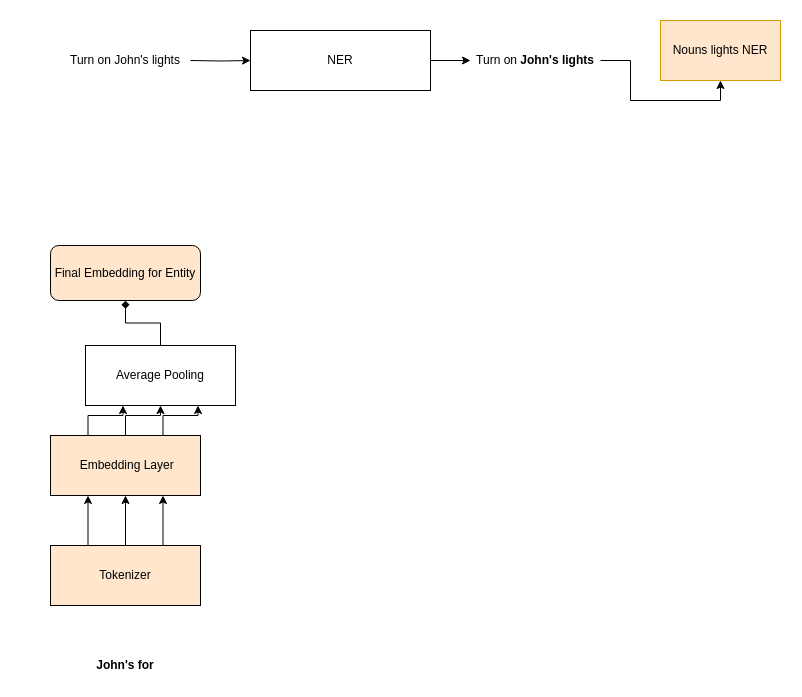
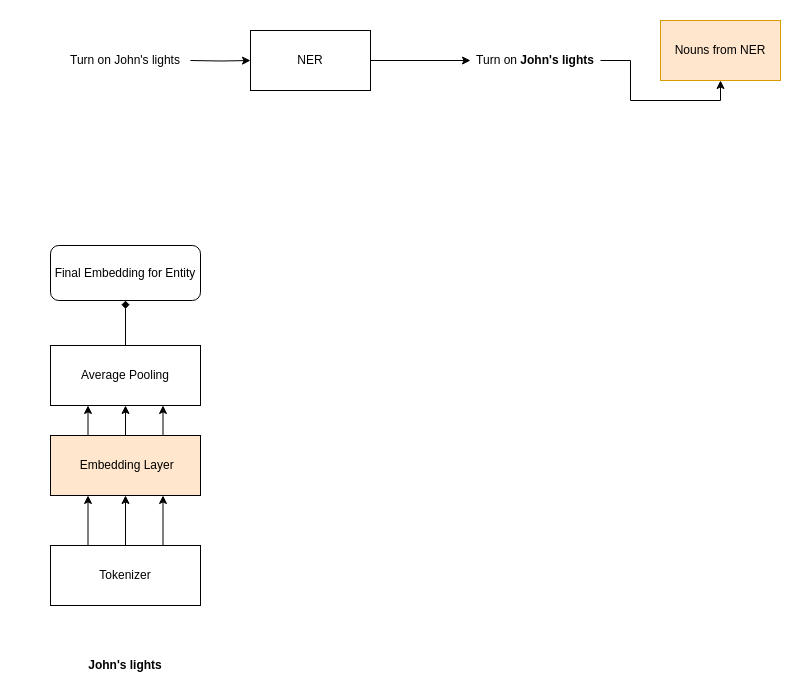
node "Nouns lights NER": label "Nouns lights NER" -> "Nouns from NER"
node "NER": size 180x60 -> 120x60
node "Final Embedding for Entity": fillcolor #ffe6cc -> #ffffff
node "Average Pooling": moved (161, 376) -> (126, 376)
node "Tokenizer": fillcolor #ffe6cc -> #ffffff
node "John's for": label "John's for" -> "John's lights"
